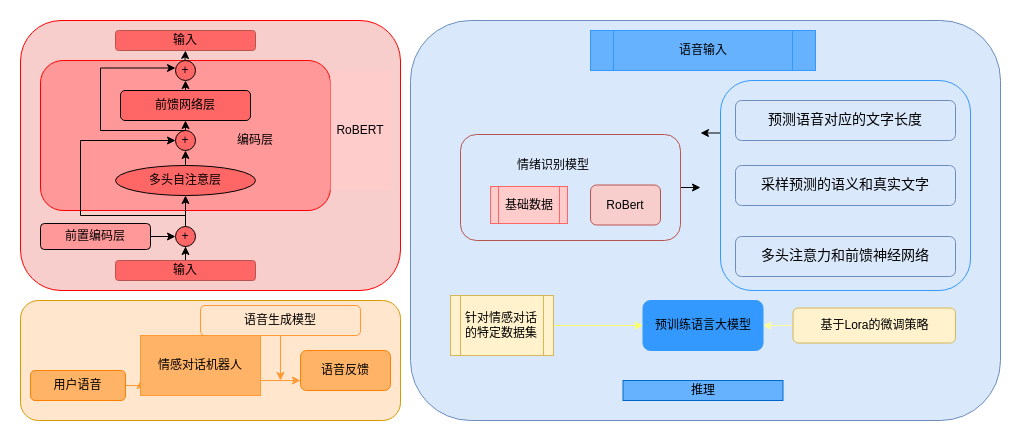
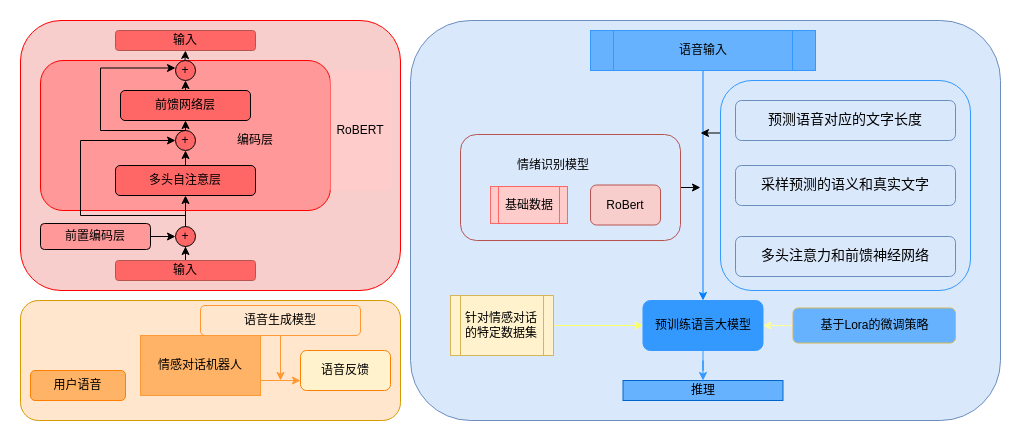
node "多头自注意层": shape ellipse -> rounded rectangle
edge "语音输入" -> "预训练语言大模型": added
node "基于Lora的微调策略": fillcolor #fff2cc -> #66b2ff
edge "预训练语言大模型" -> "推理": added
node "语音反馈": fillcolor #ffb366 -> #fff2cc
edge "用户语音" -> "情感对话机器人": removed
